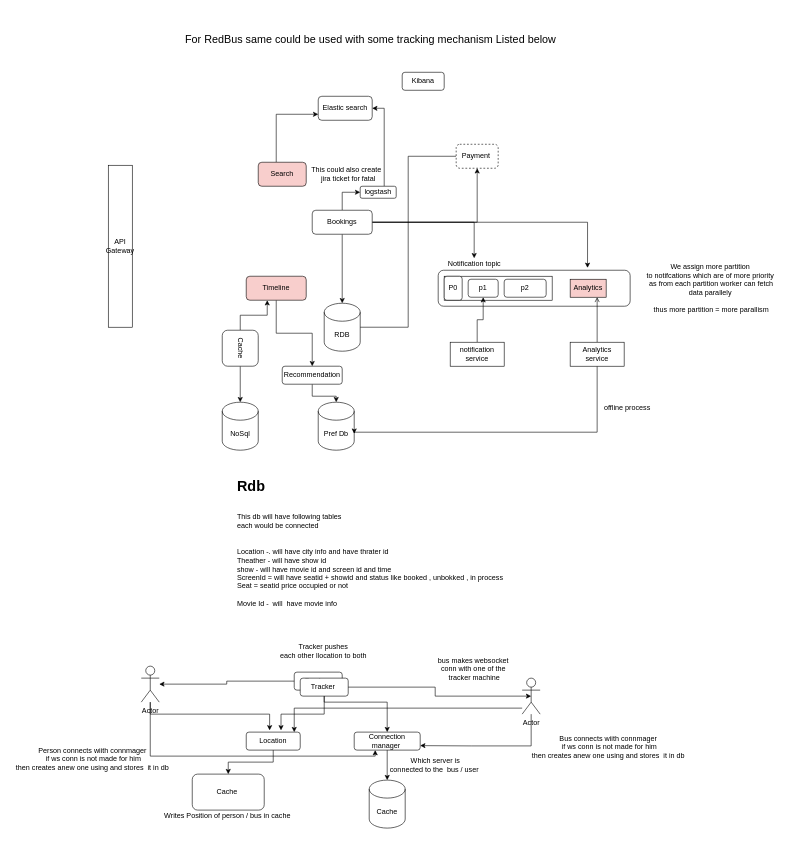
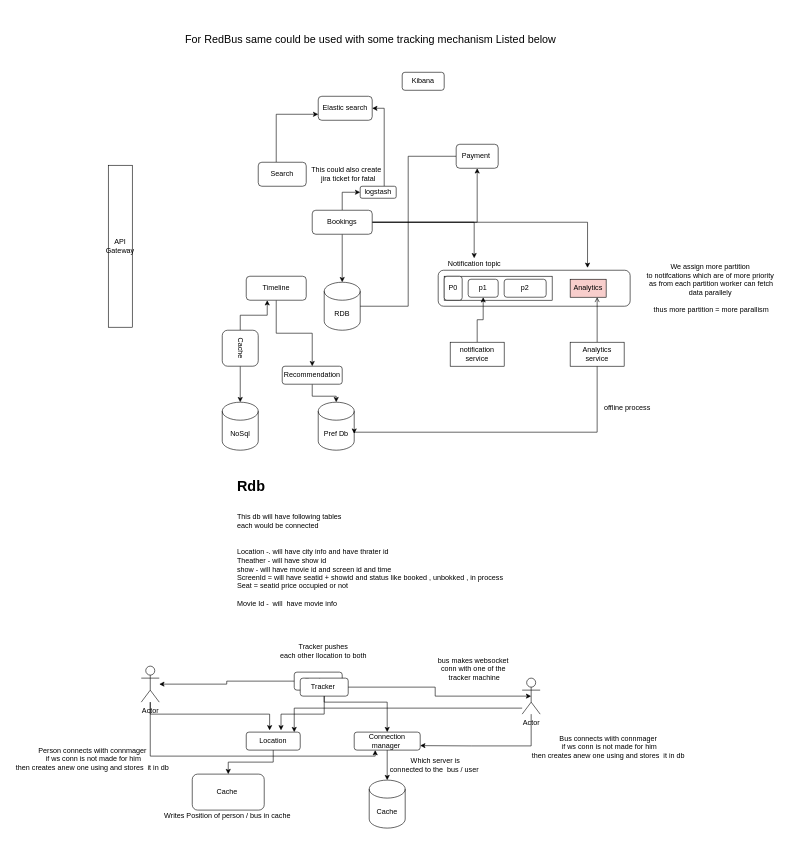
node "Payment": style dashed -> solid
node "Search": fillcolor #f8cecc -> #ffffff
node "Timeline": fillcolor #f8cecc -> #ffffff
node "RDB": moved (342, 327) -> (342, 306)
